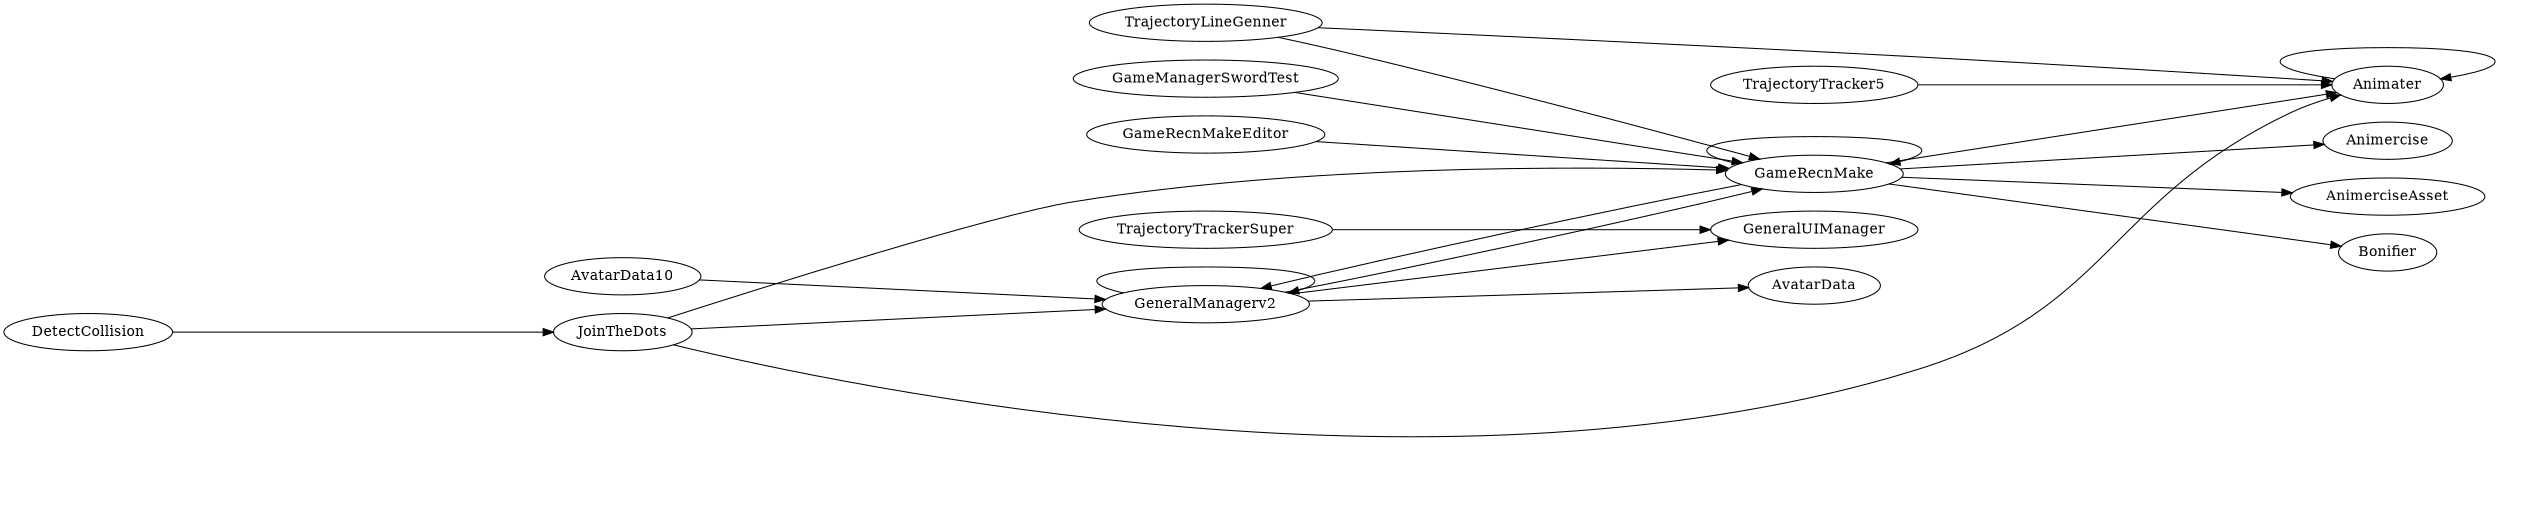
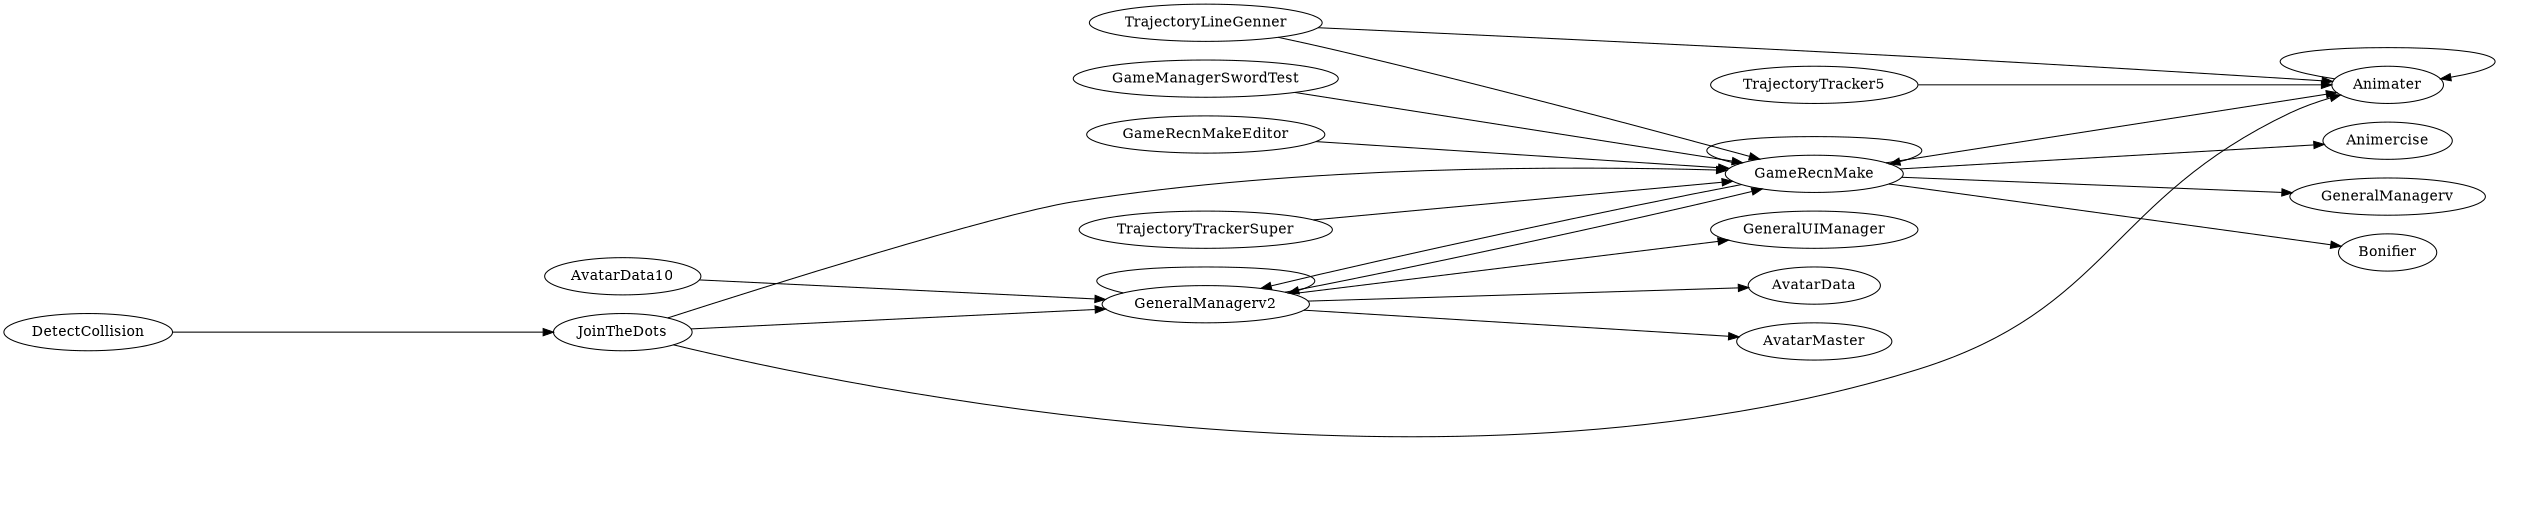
node "AnimerciseAsset": label "AnimerciseAsset" -> "GeneralManagerv"
edge "TrajectoryTrackerSuper" -> "GeneralUIManager": now "TrajectoryTrackerSuper" -> "GameRecnMake"
node "AvatarMaster": added
